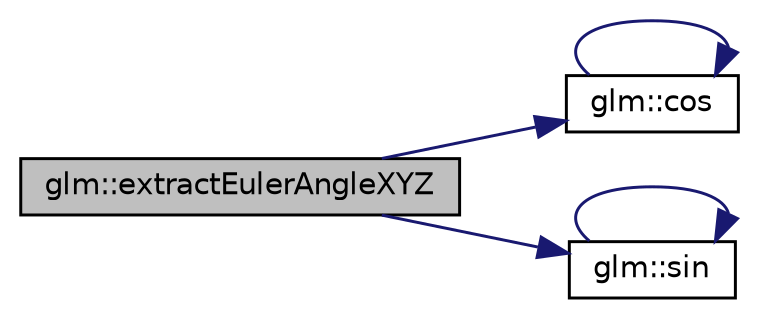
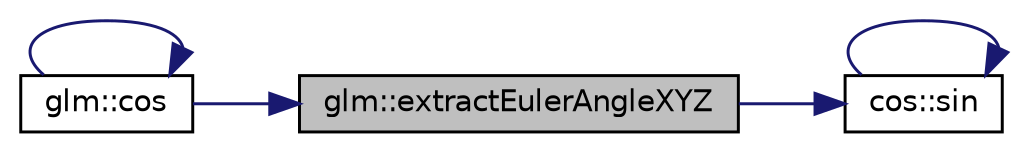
edge "glm::extractEulerAngleXYZ" -> "glm::cos": reversed
node "glm::sin": label "glm::sin" -> "cos::sin"
